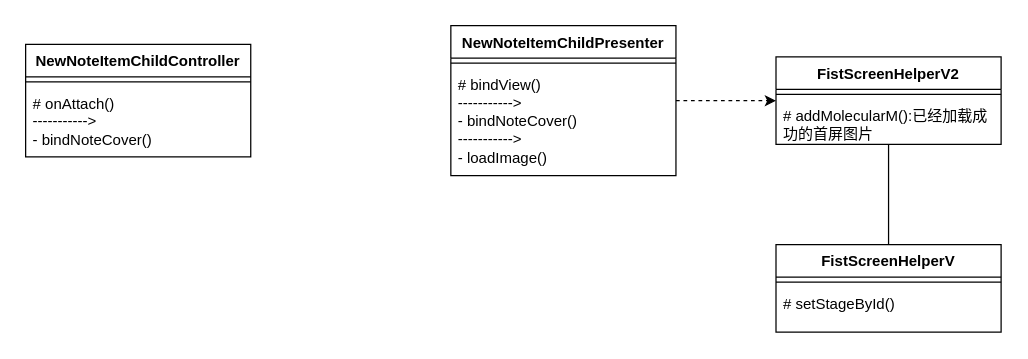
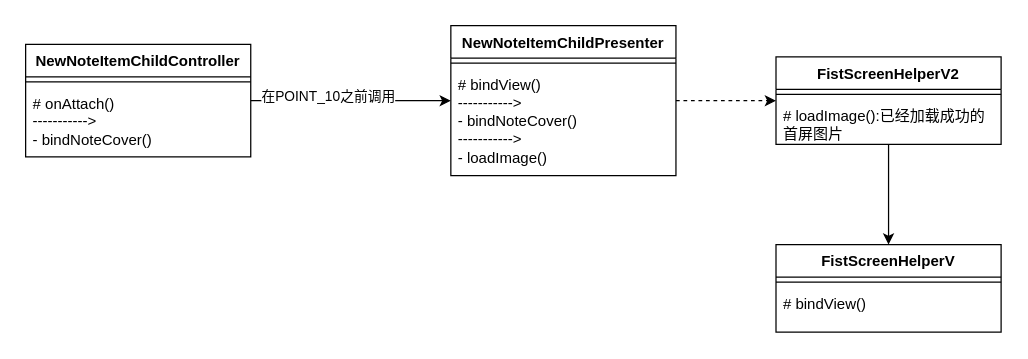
edge "NewNoteItemChildController" -> "NewNoteItemChildPresenter": added, label "在POINT_10之前调用"
node "# addMolecularM():已经加载成功的首屏图片": label "# addMolecularM():已经加载成功的首屏图片" -> "# loadImage():已经加载成功的首屏图片"
edge "FistScreenHelperV2" -- "FistScreenHelperV": arrowhead none -> classic
node "# setStageById()": label "# setStageById()" -> "# bindView()"
